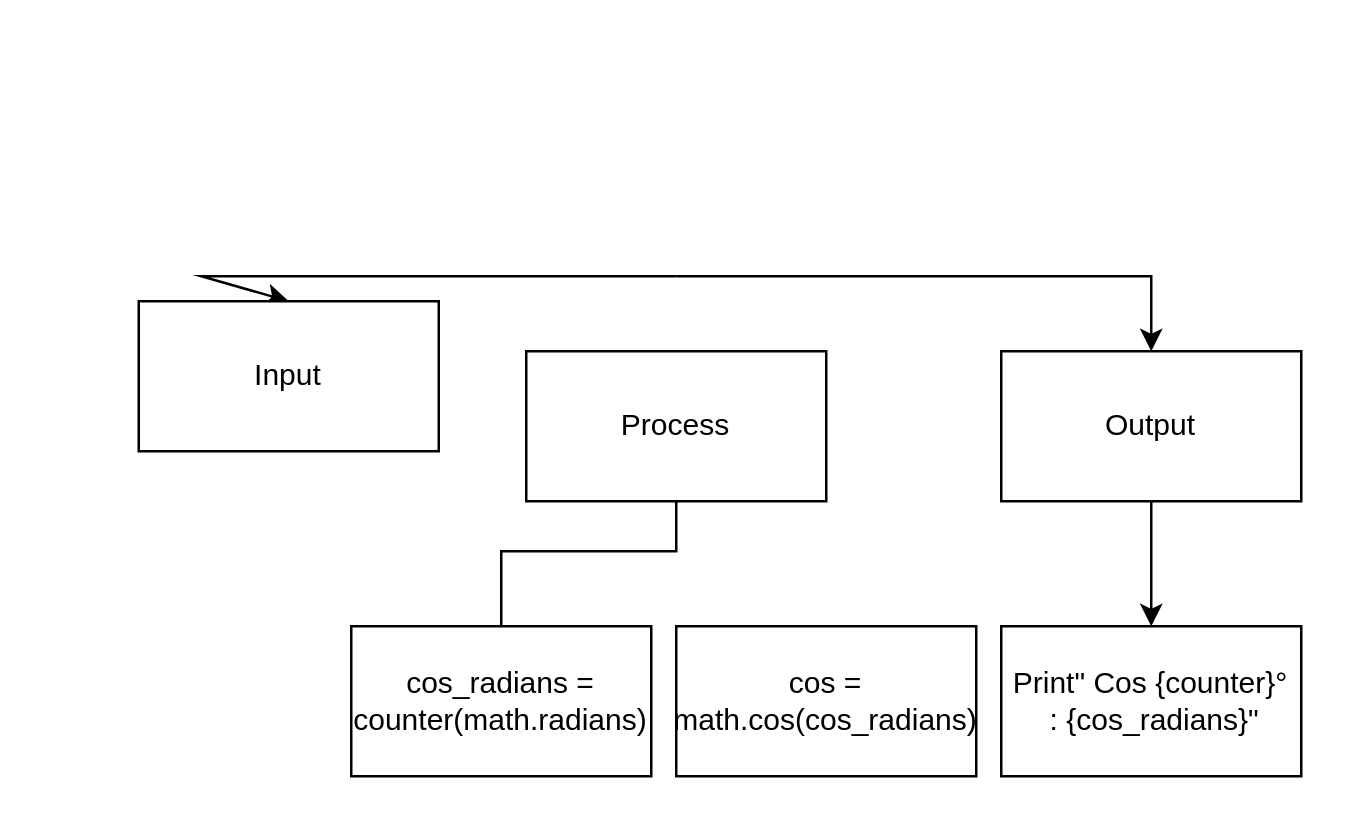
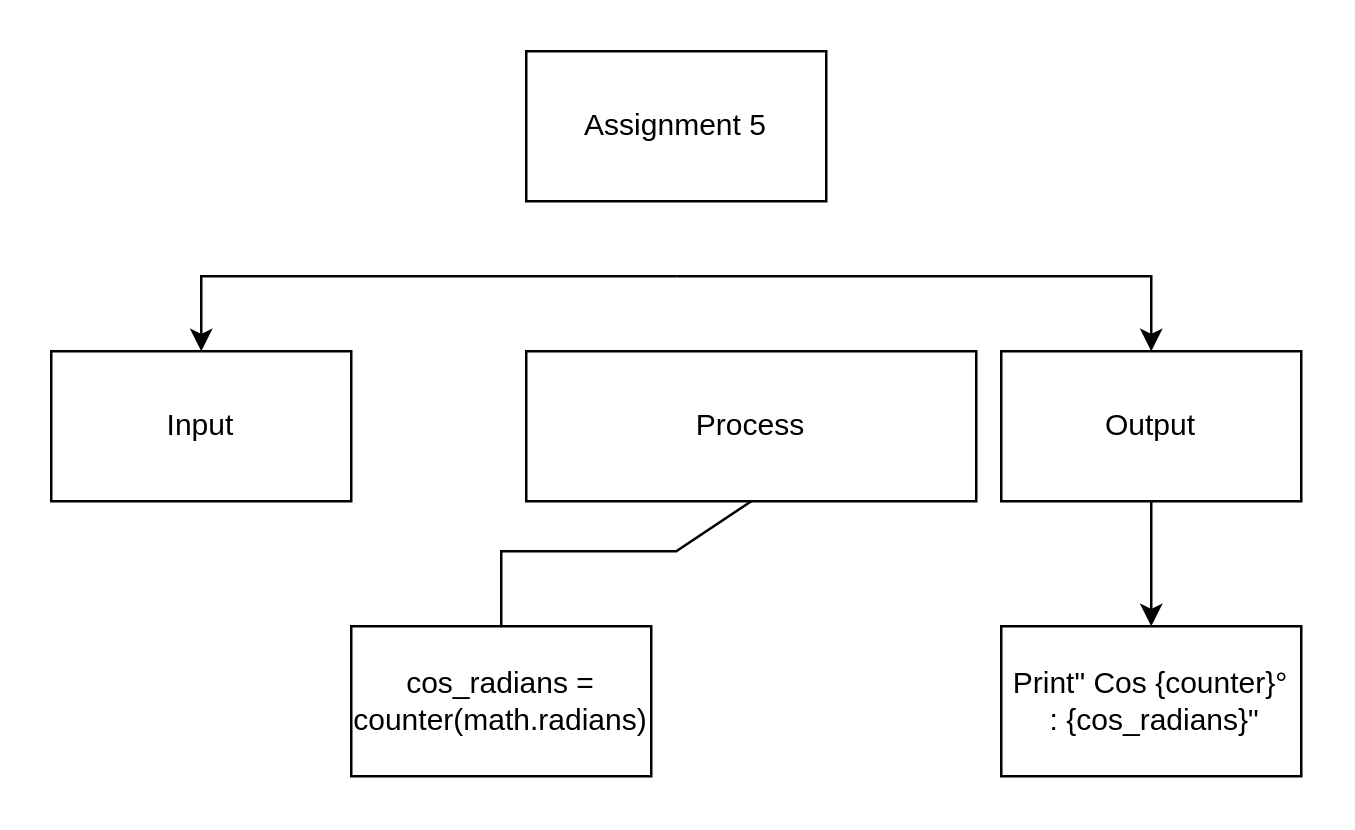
node "Assignment 5": added
node "Input": moved (289, 376) -> (201, 426)
node "Process": size 300x150 -> 450x150
node "cos = math.cos(cos_radians)": removed
